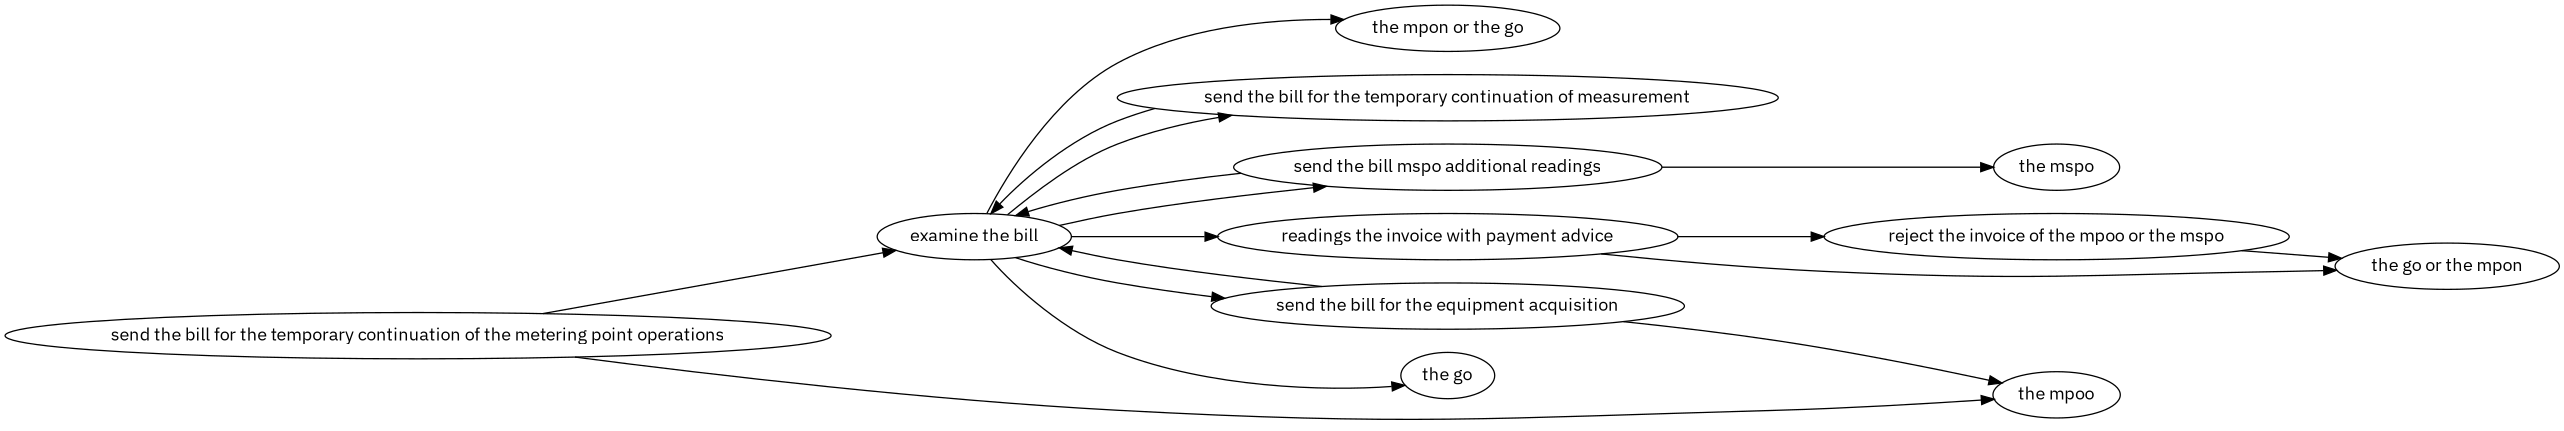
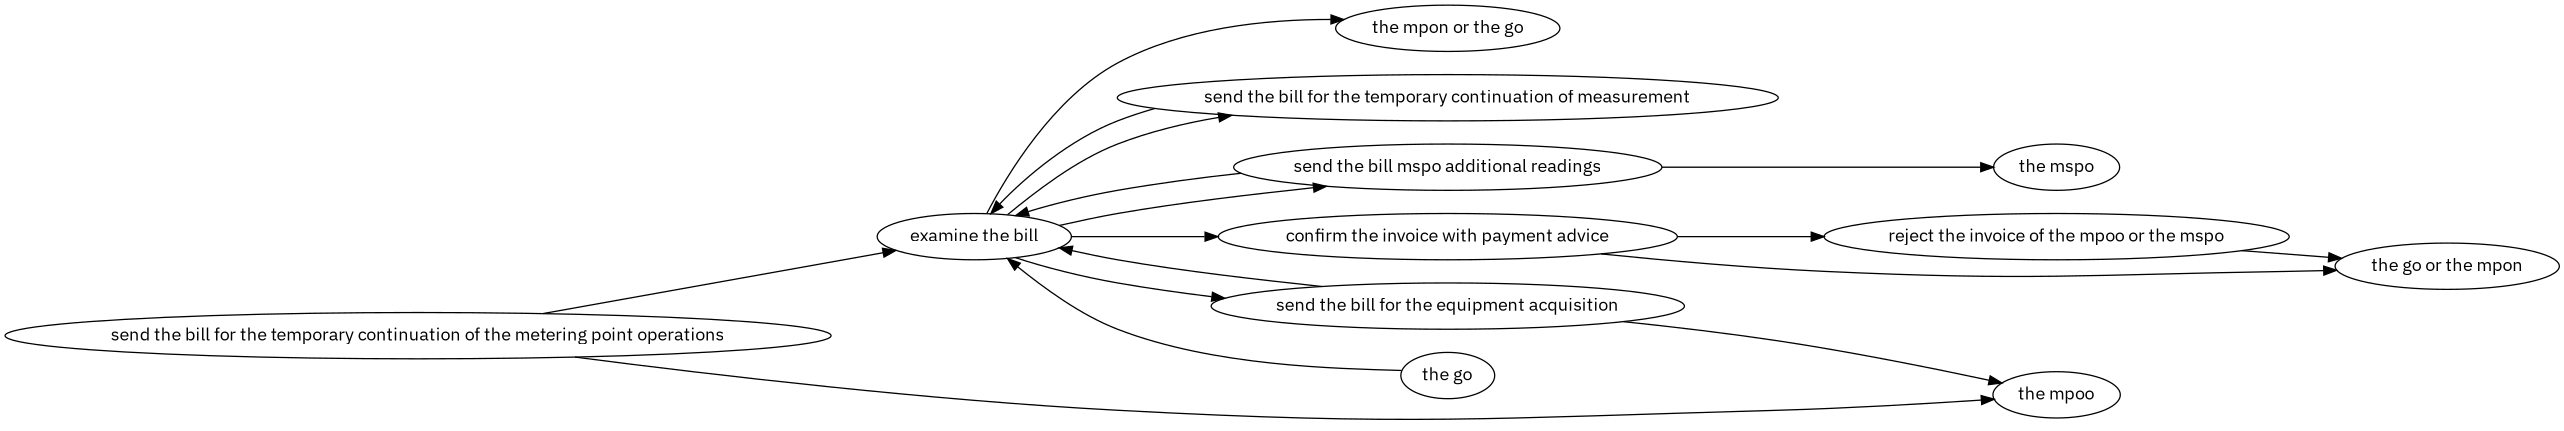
node "readings the invoice with payment advice": label "readings the invoice with payment advice" -> "confirm the invoice with payment advice"
edge "examine the bill" -> "the go": reversed
